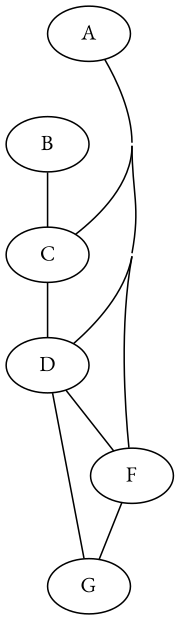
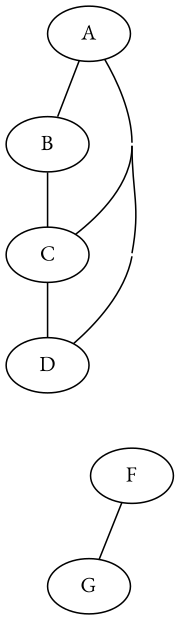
edge "A" -- "F": now "A" -- "B"
edge "D" -- "F": removed
edge "D" -- "G": removed
